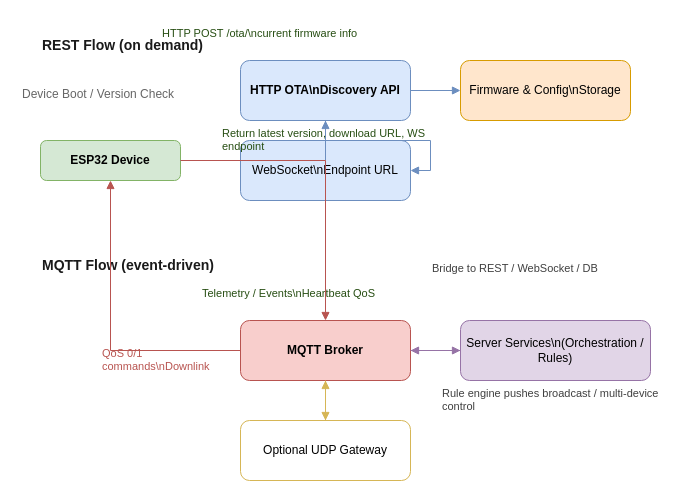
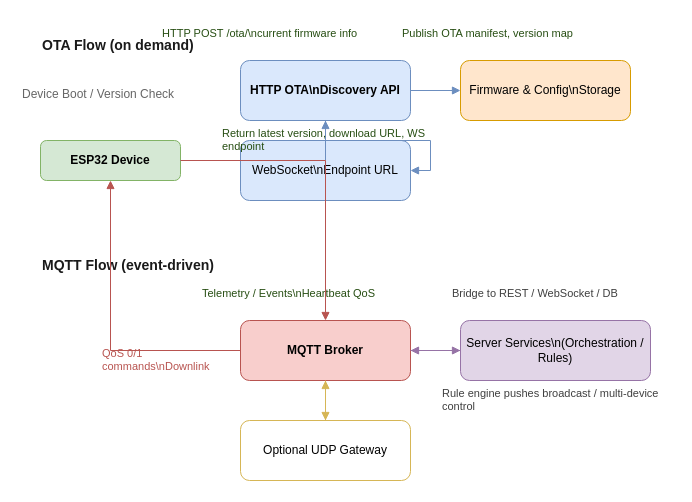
node "Publish OTA manifest, version map": added
node "REST Flow (on demand)": label "REST Flow (on demand)" -> "OTA Flow (on demand)"
node "Bridge to REST / WebSocket / DB": moved (536, 276) -> (556, 301)
